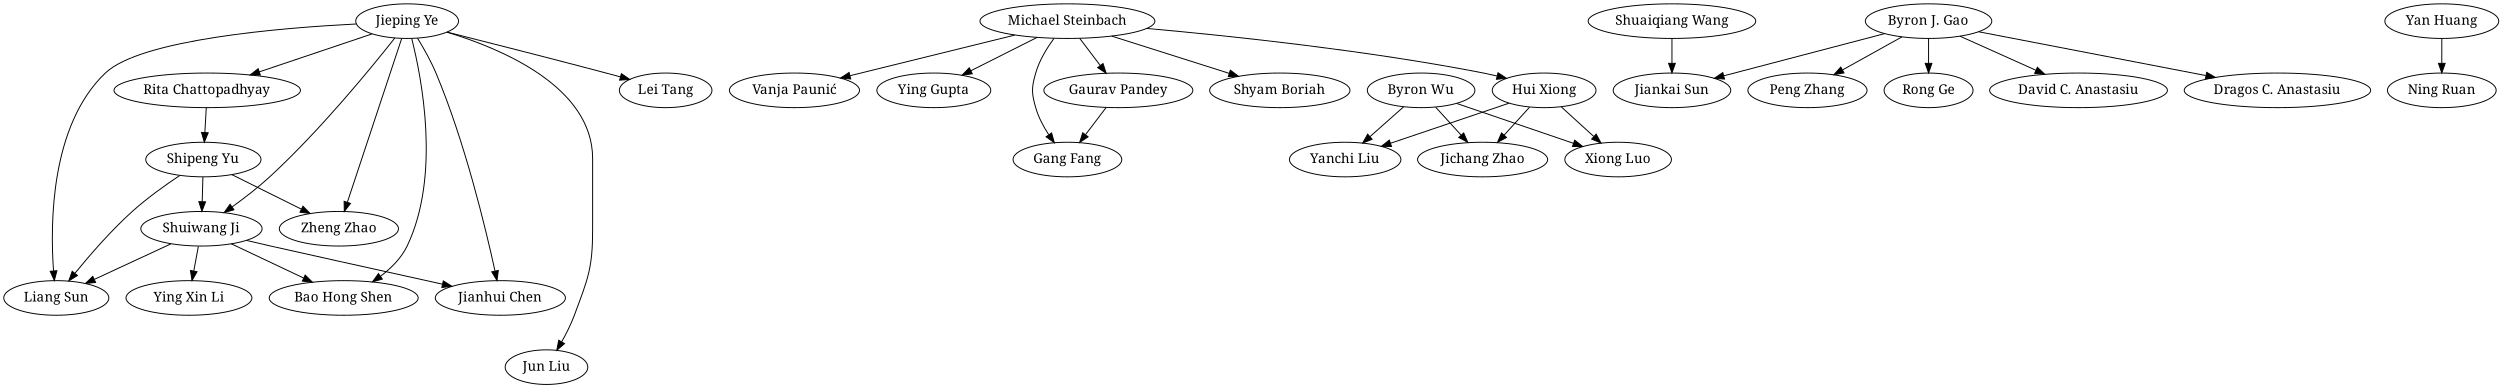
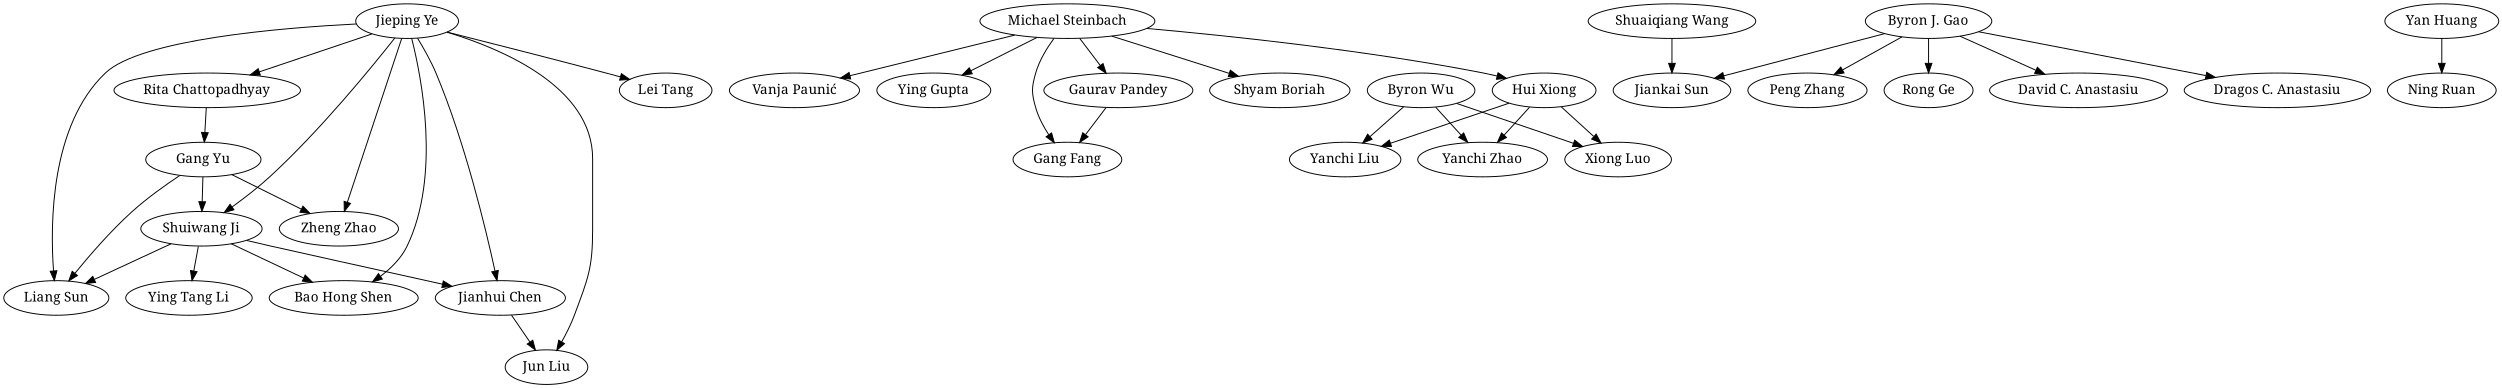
node "Shipeng Yu": label "Shipeng Yu" -> "Gang Yu"
node "Jichang Zhao": label "Jichang Zhao" -> "Yanchi Zhao"
node "Ying Xin Li": label "Ying Xin Li" -> "Ying Tang Li"
edge "Jianhui Chen" -> "Jun Liu": added
